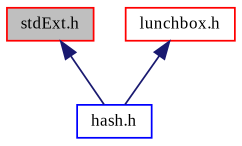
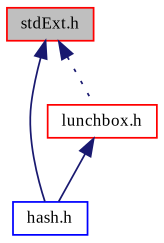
edge "lunchbox.h" -> "stdExt.h": added
